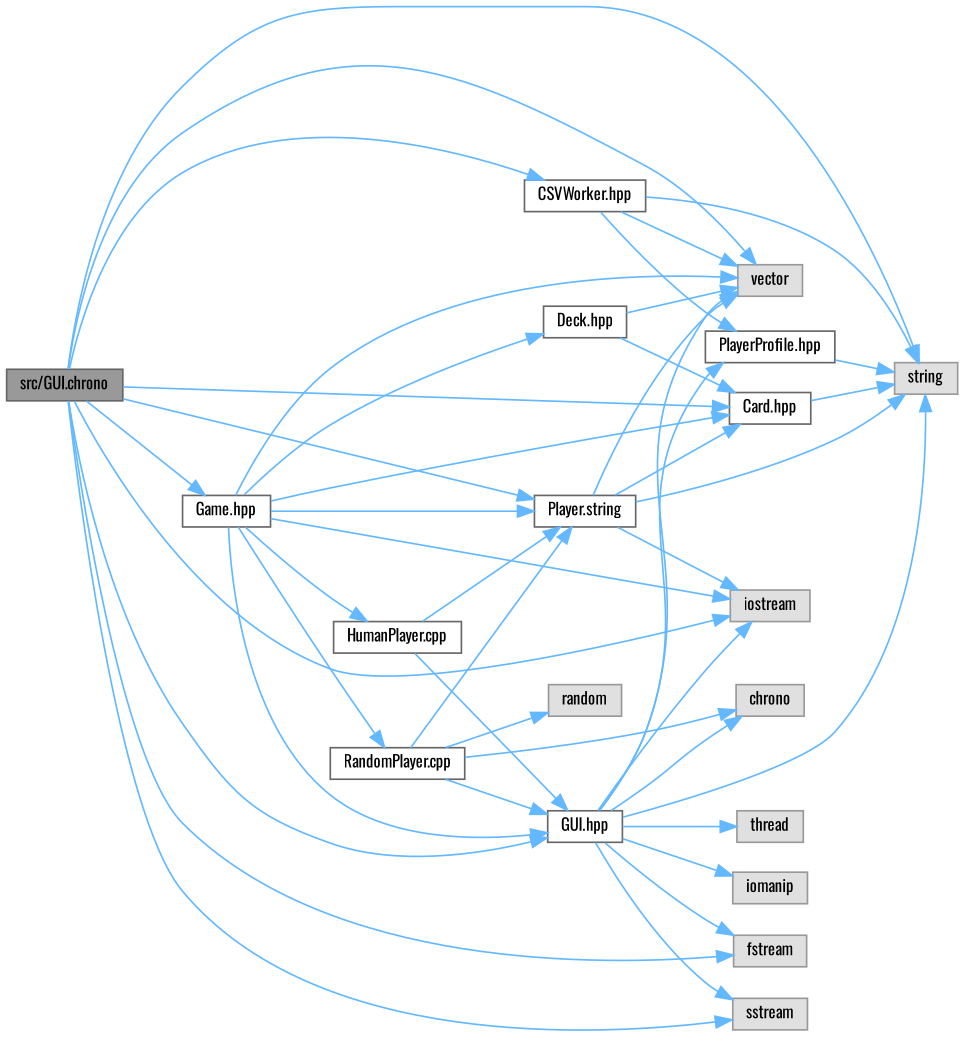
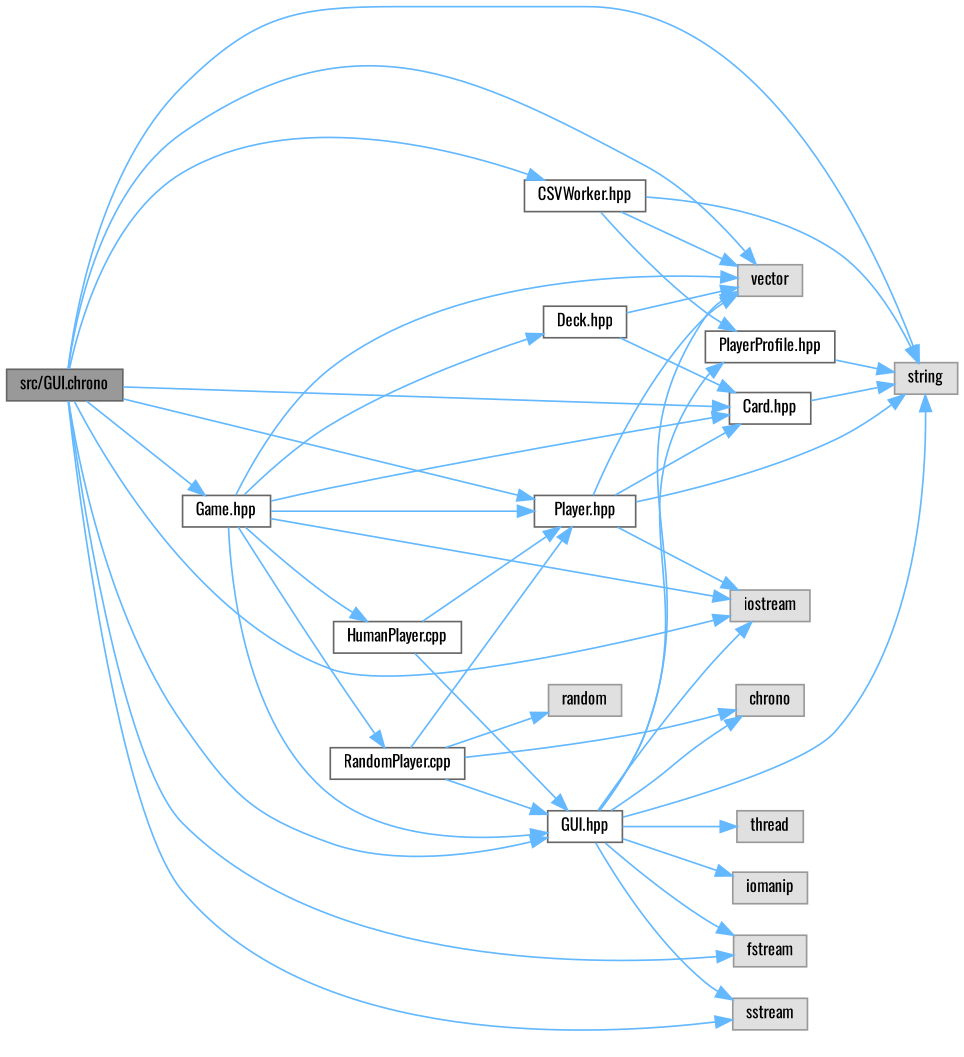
node "Player.string": label "Player.string" -> "Player.hpp"
